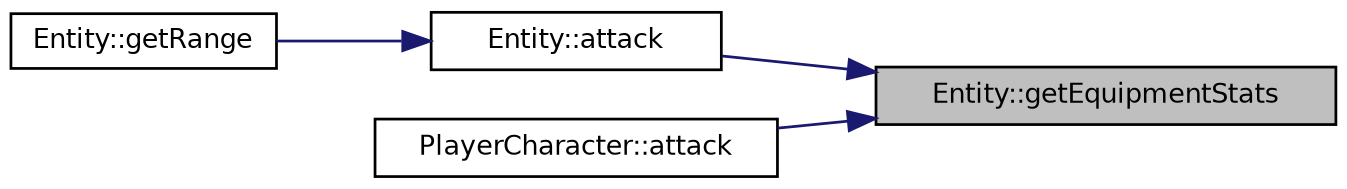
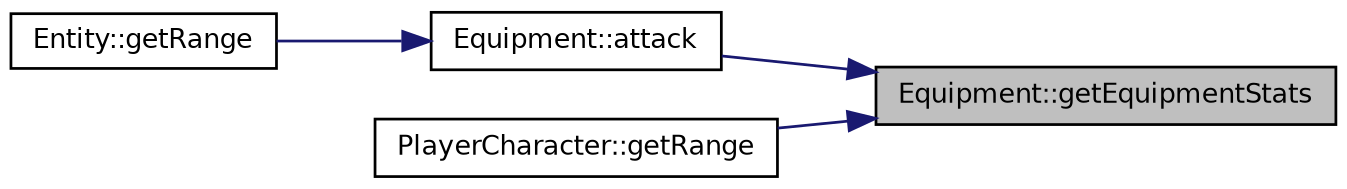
node "Entity::attack": label "Entity::attack" -> "Equipment::attack"
node "Entity::getEquipmentStats": label "Entity::getEquipmentStats" -> "Equipment::getEquipmentStats"
node "PlayerCharacter::attack": label "PlayerCharacter::attack" -> "PlayerCharacter::getRange"
